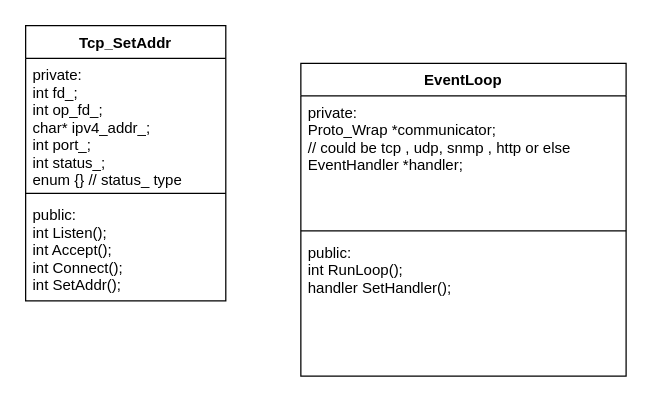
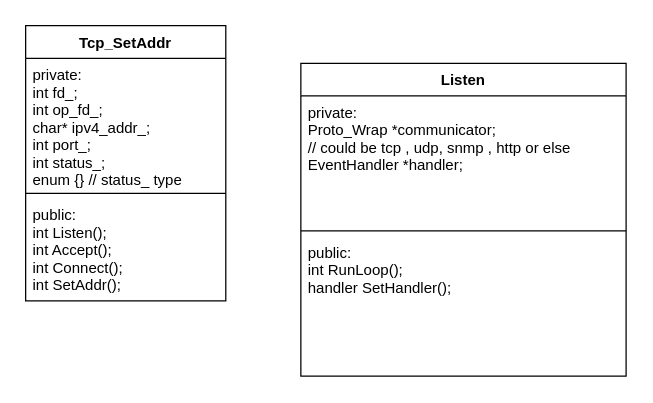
node "EventLoop": label "EventLoop" -> "Listen"
